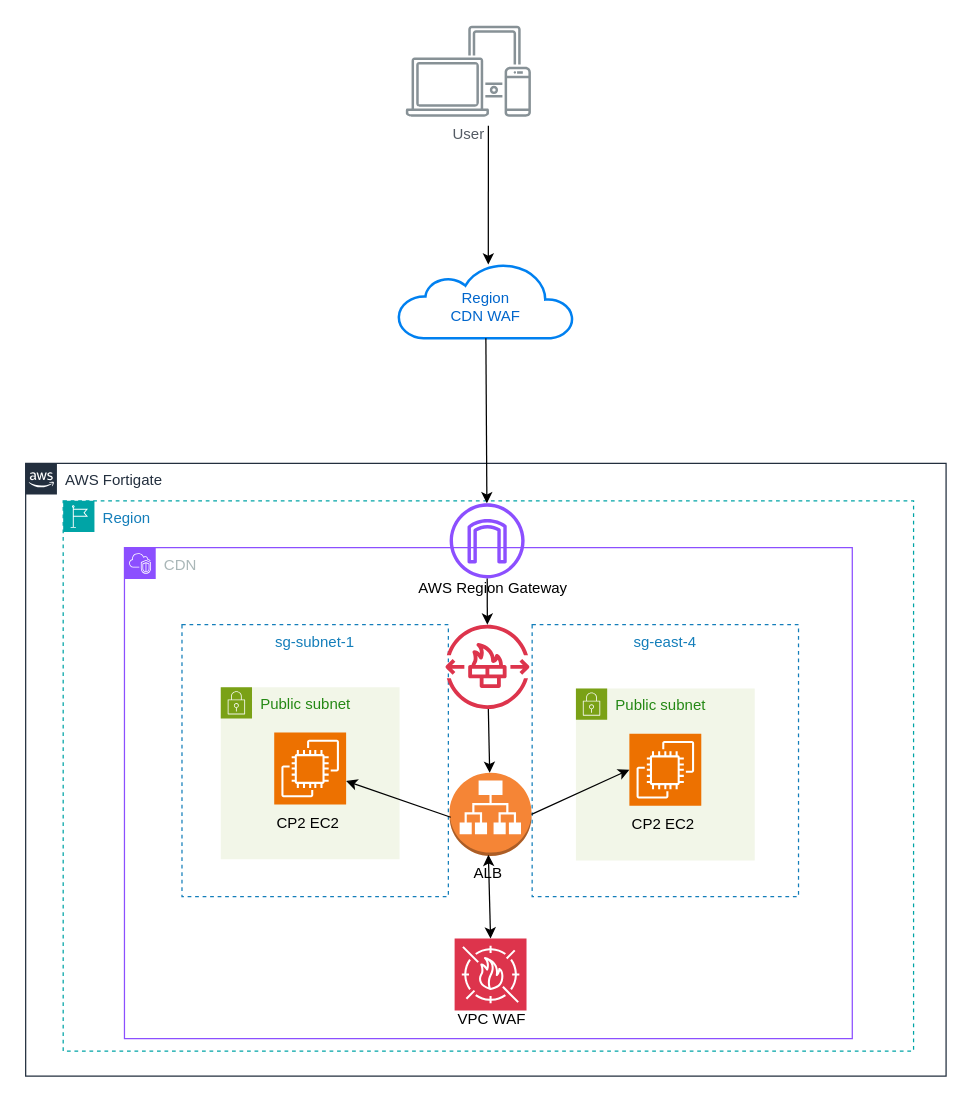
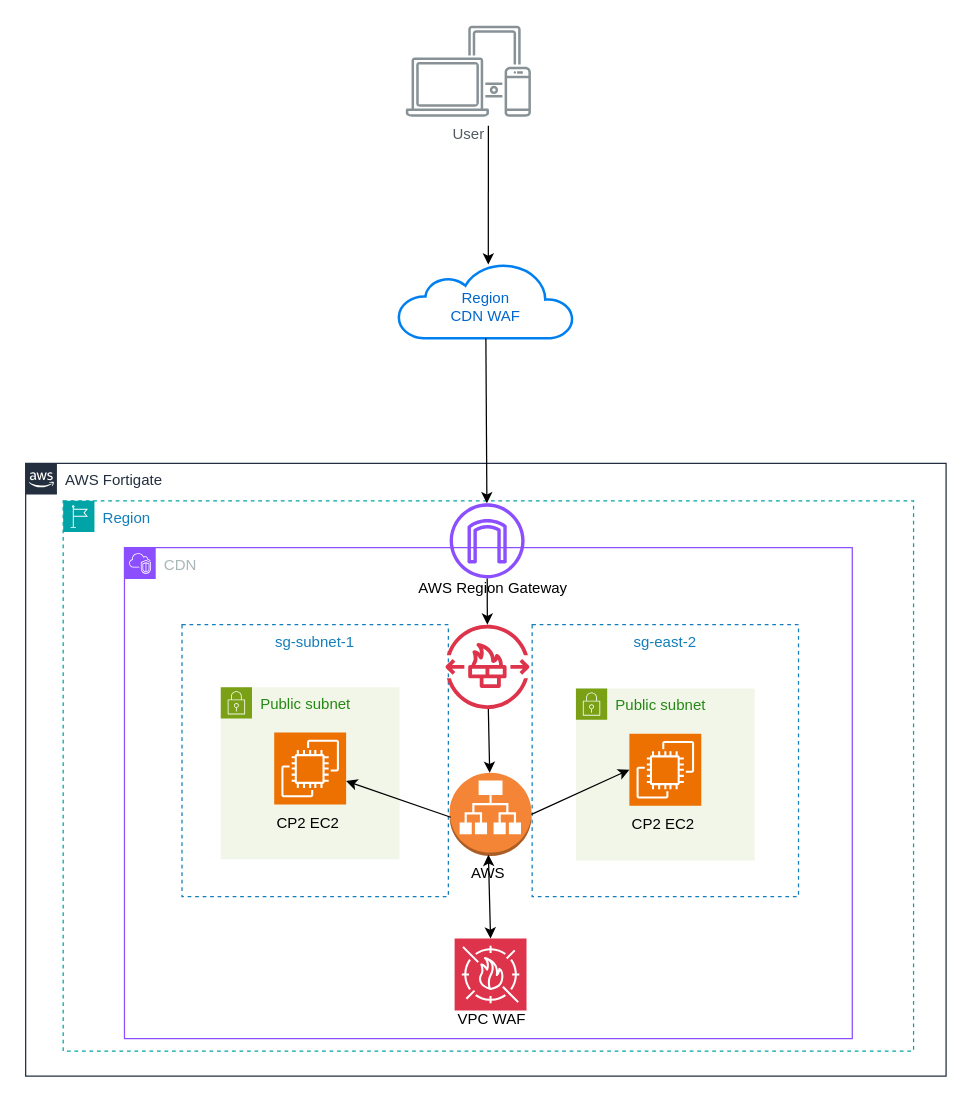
node "sg-east-4": label "sg-east-4" -> "sg-east-2"
node "ALB": label "ALB" -> "AWS"
